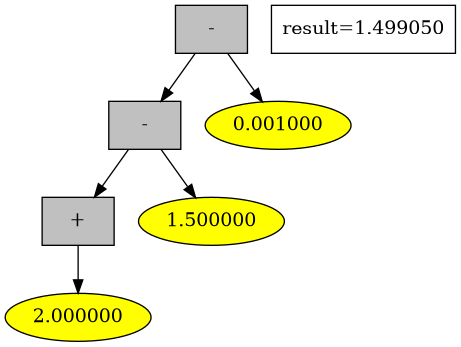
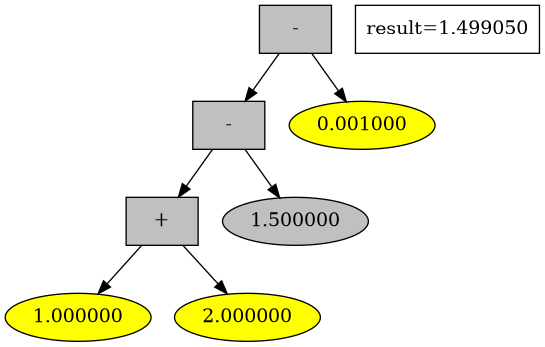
node "1.500000": fillcolor yellow -> grey
node "1.000000": added
